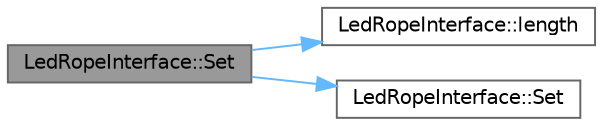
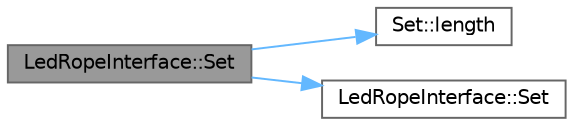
node "LedRopeInterface::length": label "LedRopeInterface::length" -> "Set::length"
